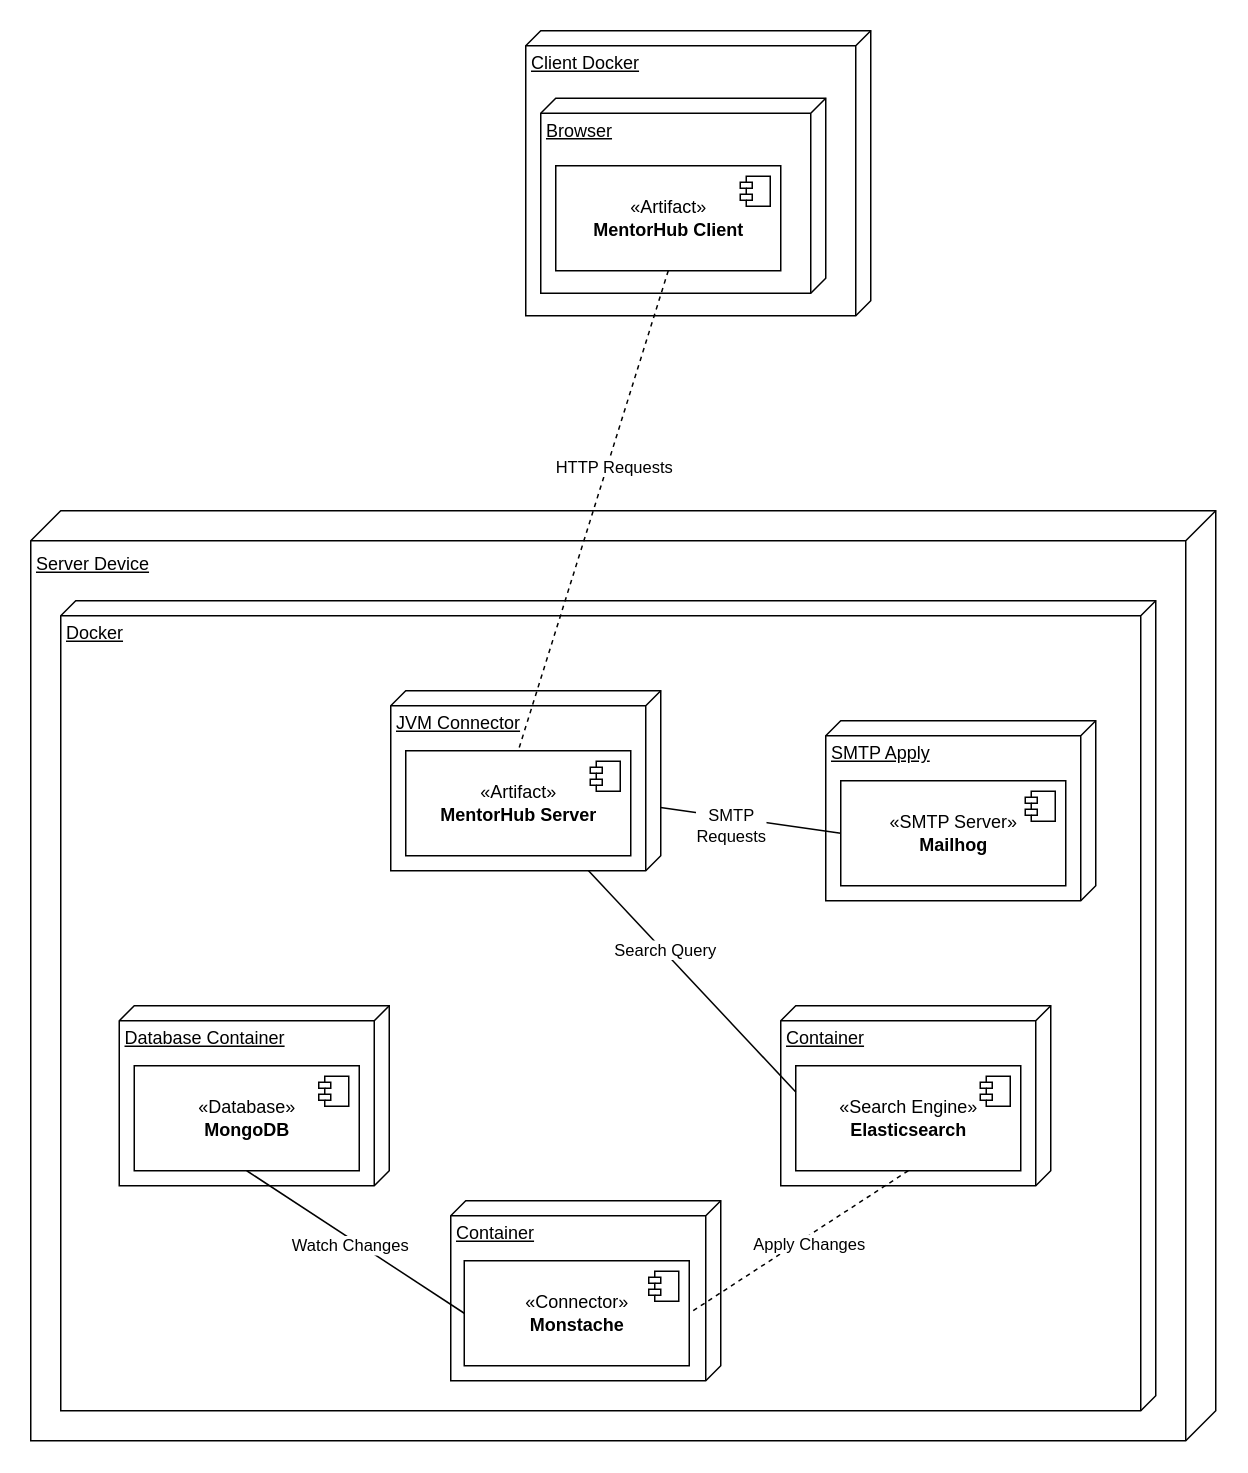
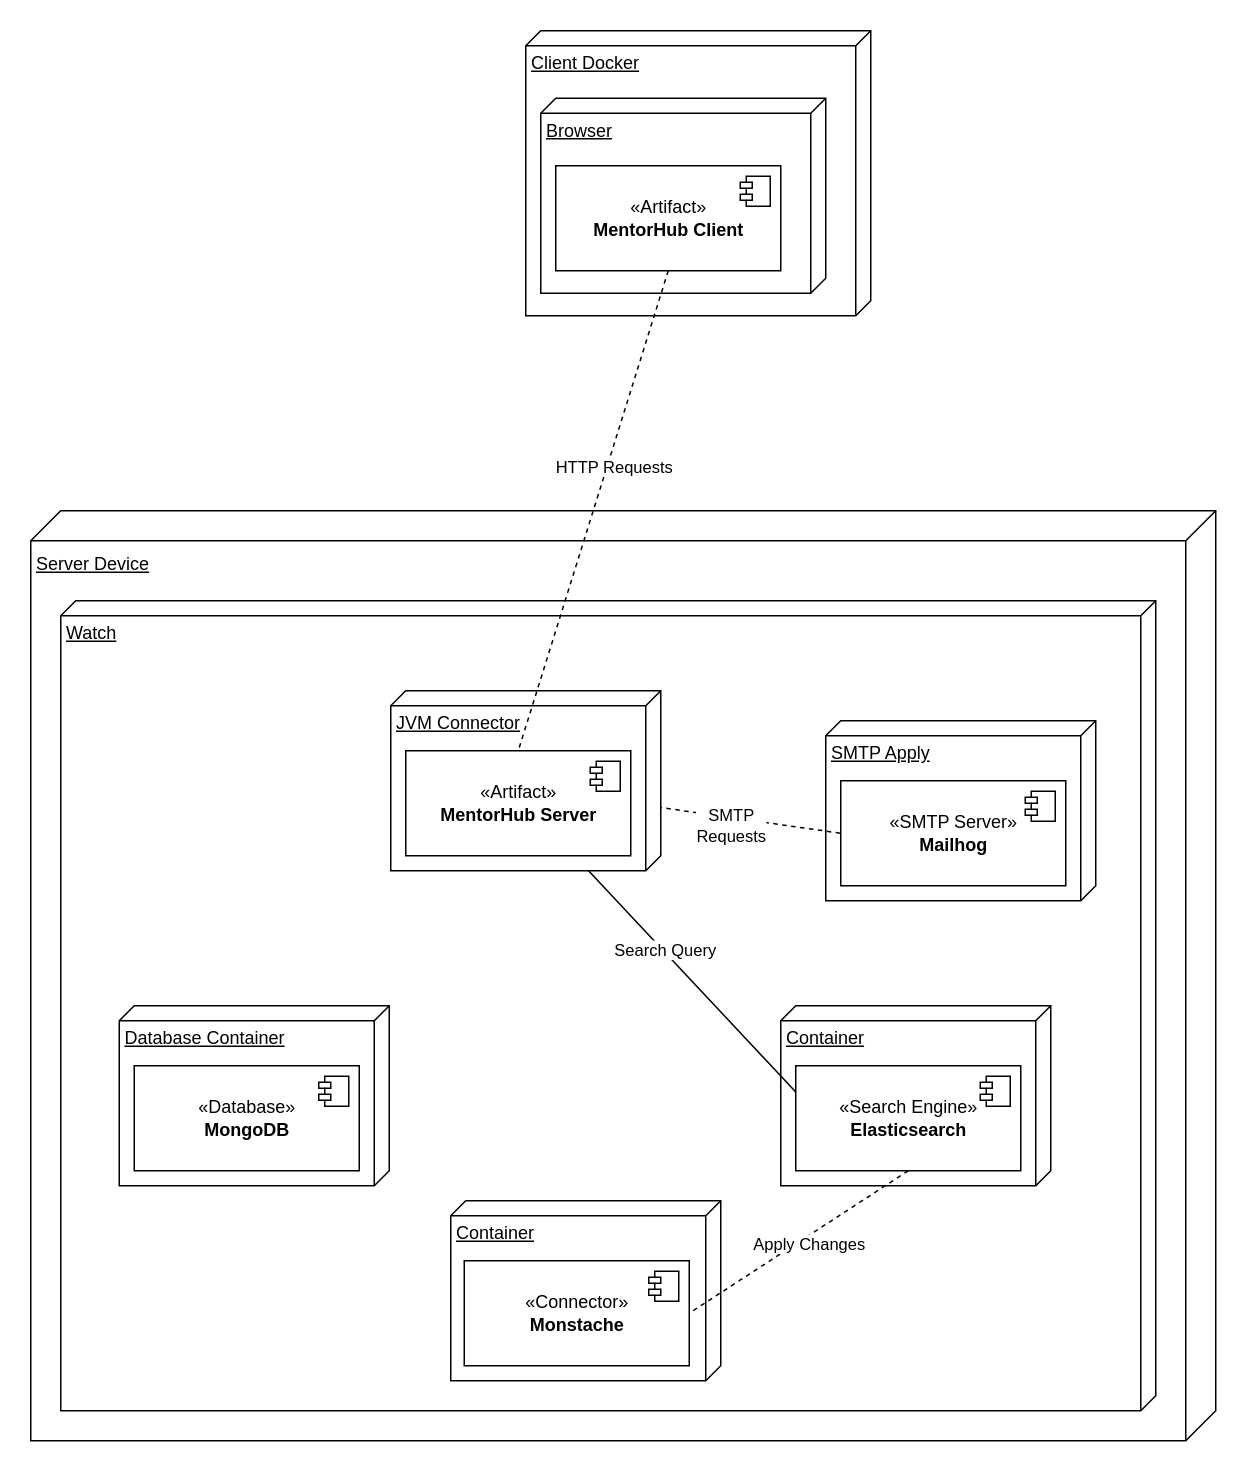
node "Docker": label "Docker" -> "Watch"
edge "«Artifact» MentorHub Server" -- "«SMTP Server» Mailhog": style solid -> dashed
edge "«Database» MongoDB" -- "«Connector» Monstache": removed, label "Watch Changes"
